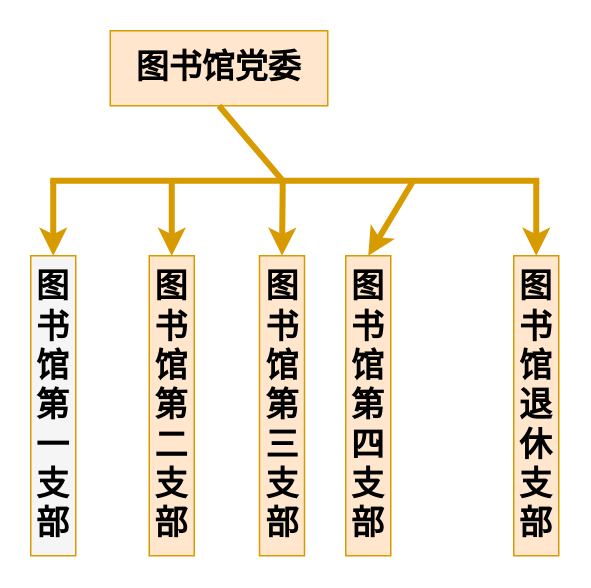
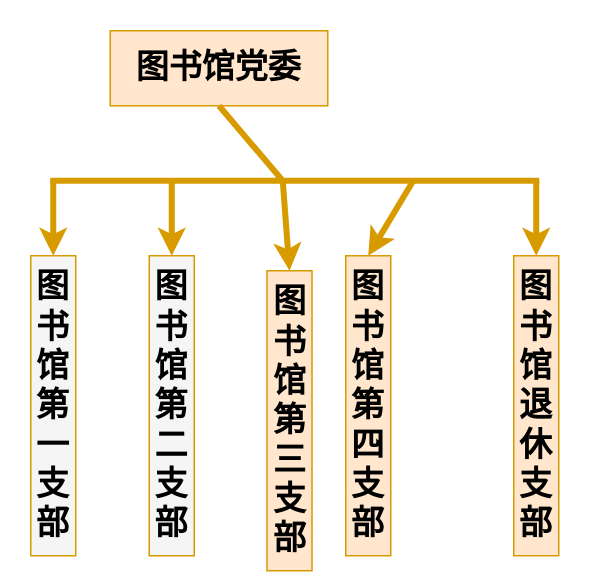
node "图书馆第二支部": fillcolor #ffe6cc -> #f5f5f5
node "图书馆第三支部": moved (282, 406) -> (290, 421)
